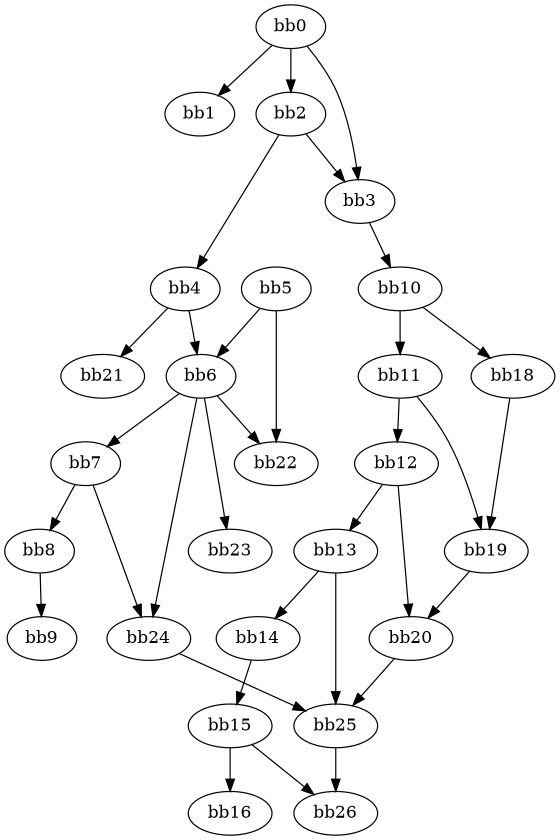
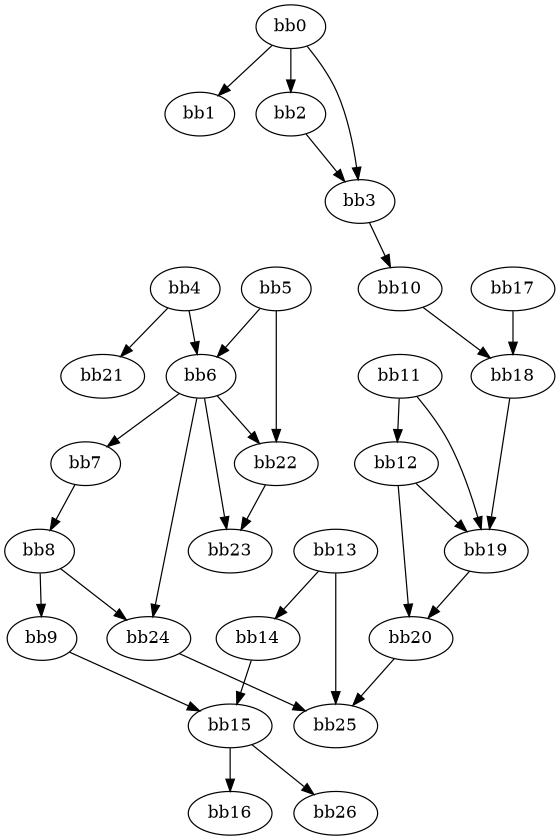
edge "bb2" -> "bb4": removed
node "bb17": added
edge "bb10" -> "bb11": removed
edge "bb22" -> "bb23": added
edge "bb12" -> "bb13": now "bb12" -> "bb19"
edge "bb7" -> "bb24": now "bb8" -> "bb24"
edge "bb9" -> "bb15": added
edge "bb25" -> "bb26": removed
